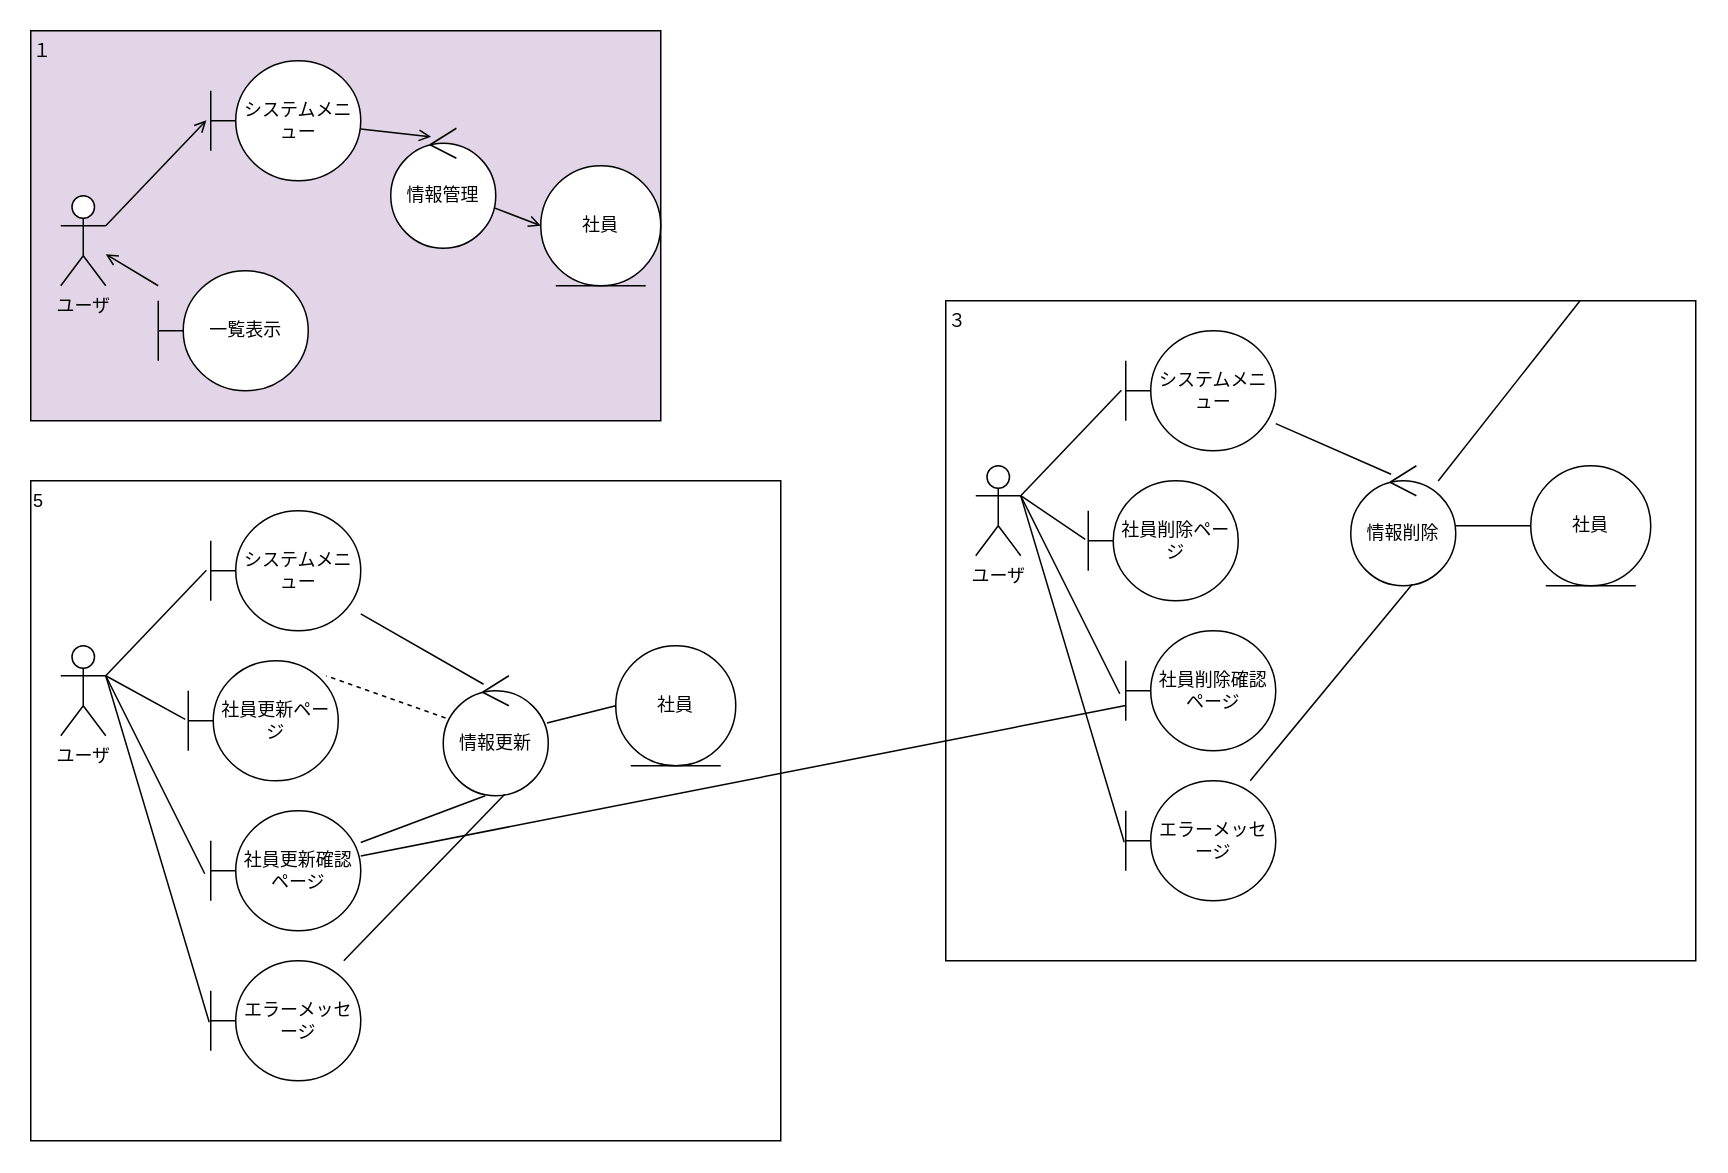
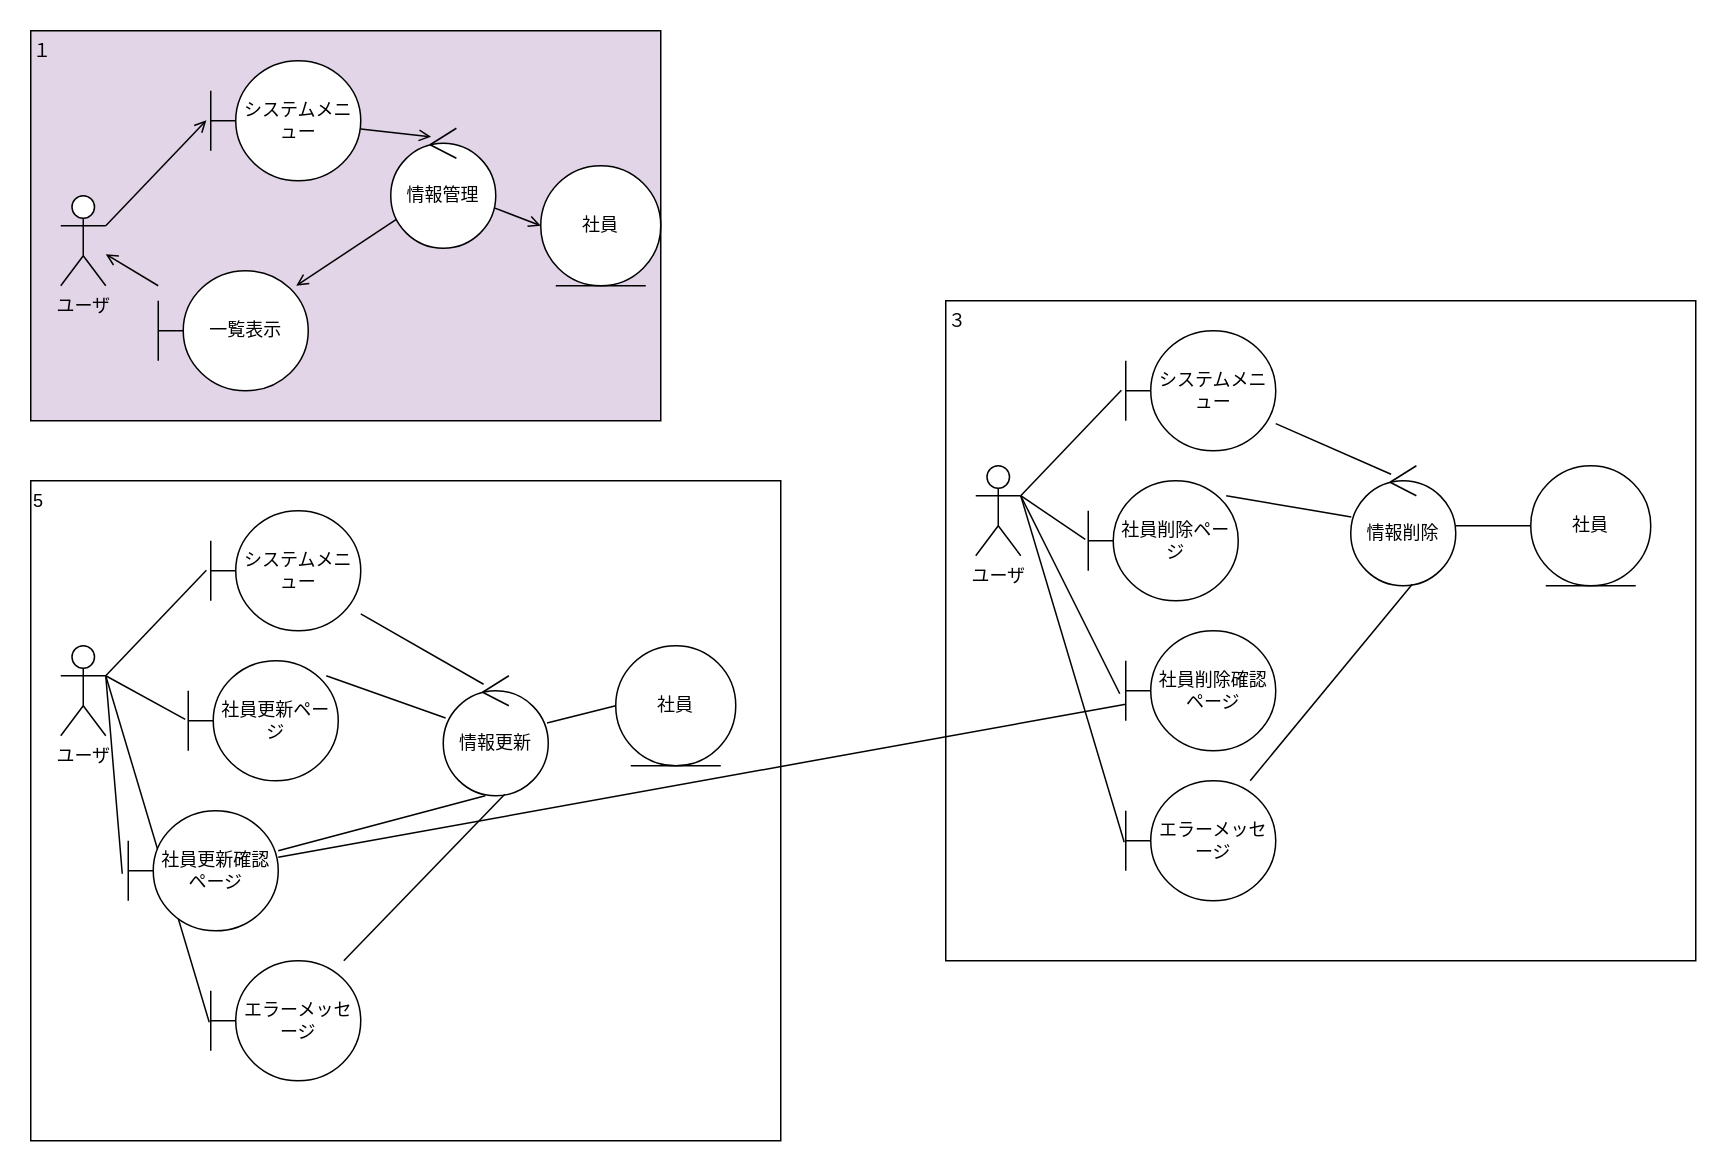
edge "情報管理" -> "一覧表示": added
edge "情報削除" -- "３": now "情報削除" -- "社員削除ページ"
edge "社員更新ページ" -- "情報更新": style dashed -> solid
node "社員更新確認ページ": moved (286, 871) -> (203, 871)
